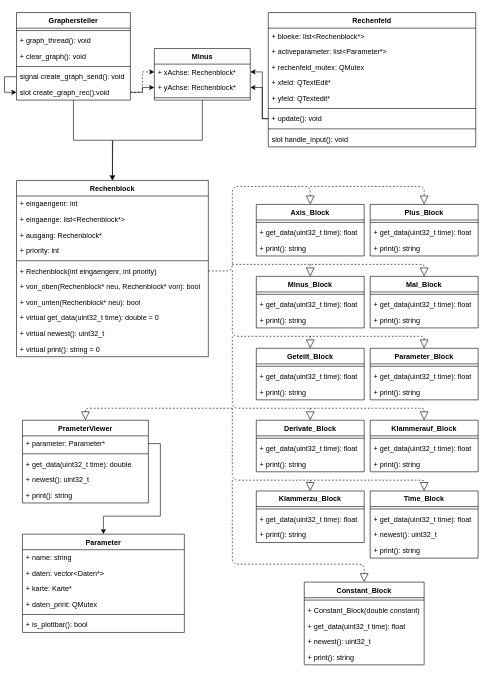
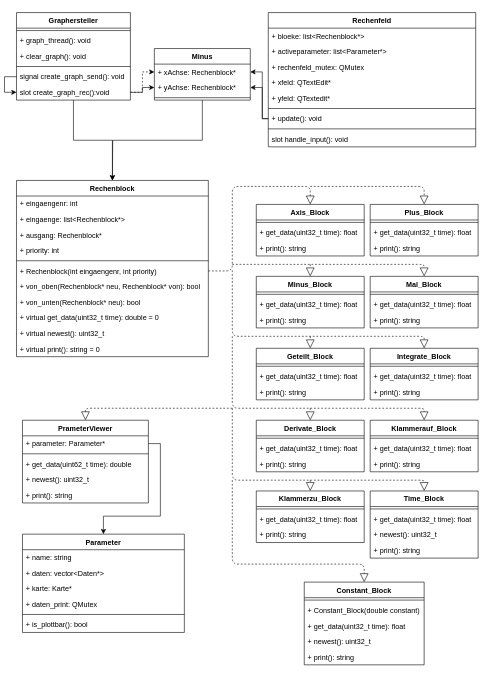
node "Parameter_Block": label "Parameter_Block" -> "Integrate_Block"
node "+ get_data(uint32_t time): double": label "+ get_data(uint32_t time): double" -> "+ get_data(uint62_t time): double"
